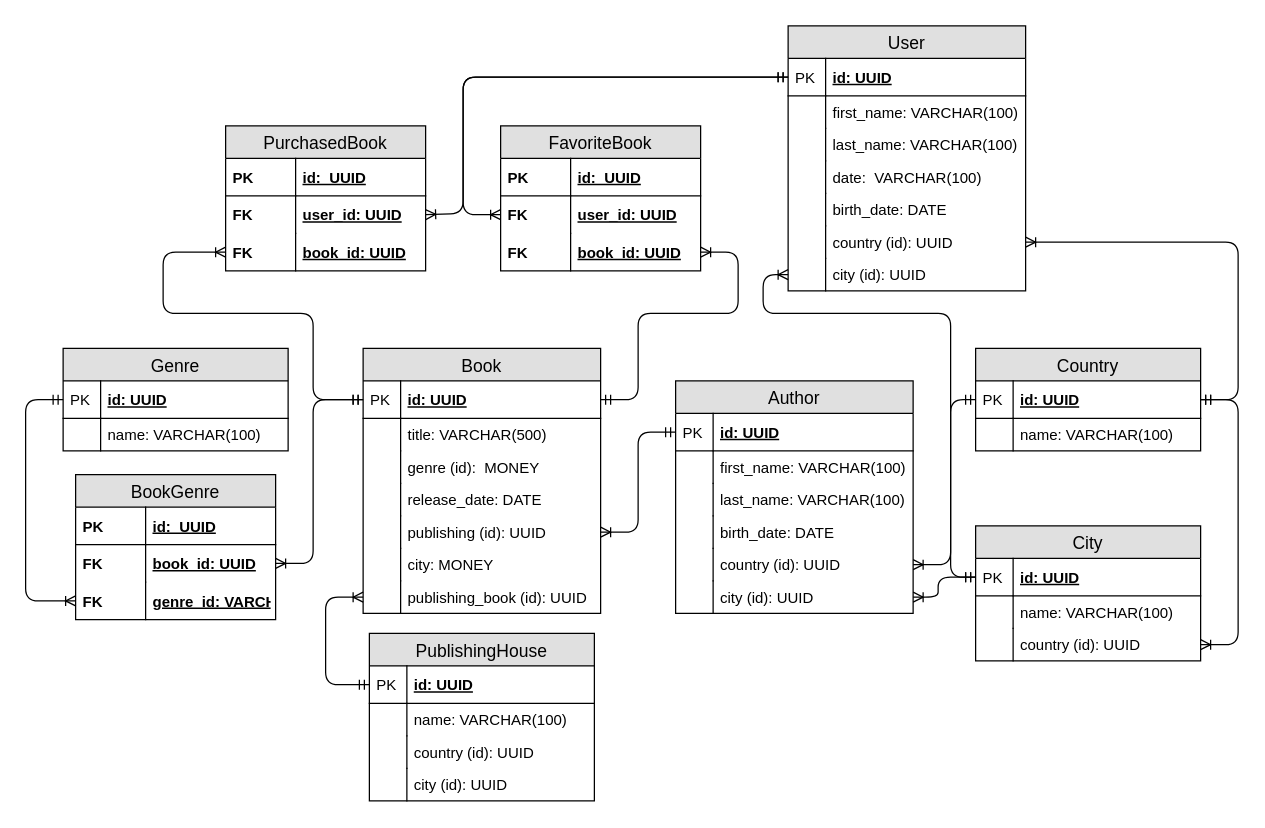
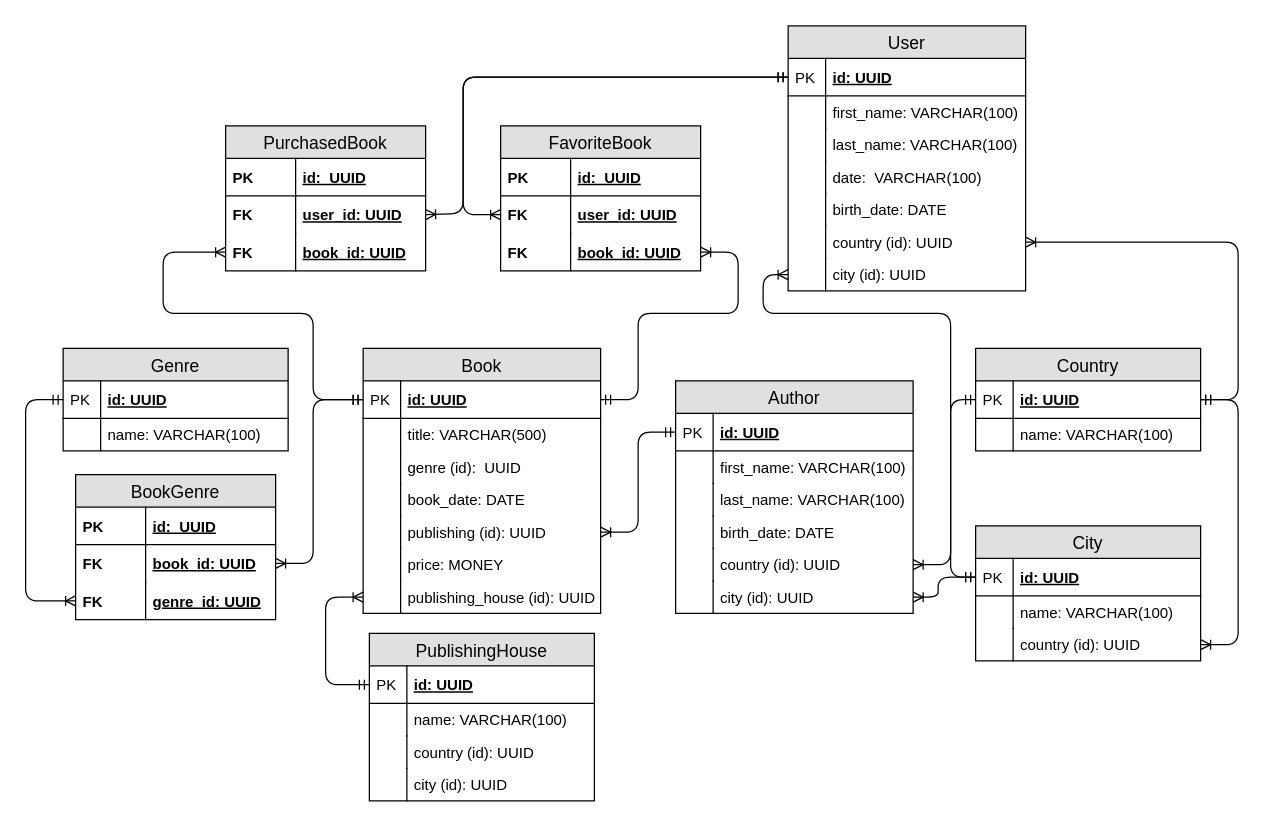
node "genre (id): MONEY": label "genre (id): MONEY" -> "genre (id): UUID"
node "release_date: DATE": label "release_date: DATE" -> "book_date: DATE"
node "city: MONEY": label "city: MONEY" -> "price: MONEY"
node "publishing_book (id): UUID": label "publishing_book (id): UUID" -> "publishing_house (id): UUID"
node "genre_id: VARCHAR": label "genre_id: VARCHAR" -> "genre_id: UUID"
